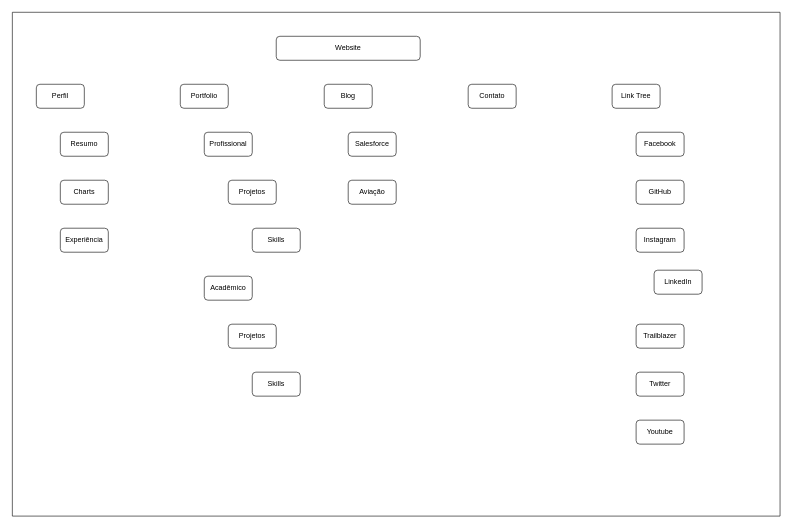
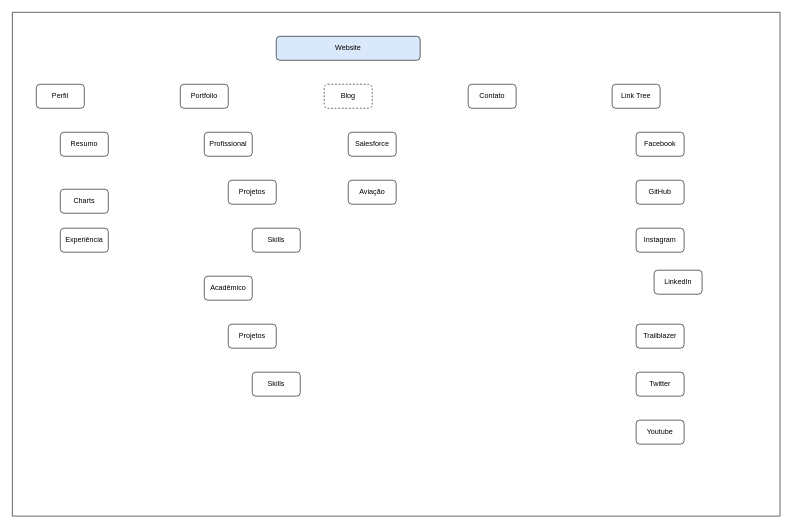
node "Website": fillcolor #ffffff -> #dae8fc
node "Blog": style solid -> dashed
node "Charts": moved (84, 192) -> (84, 201)
